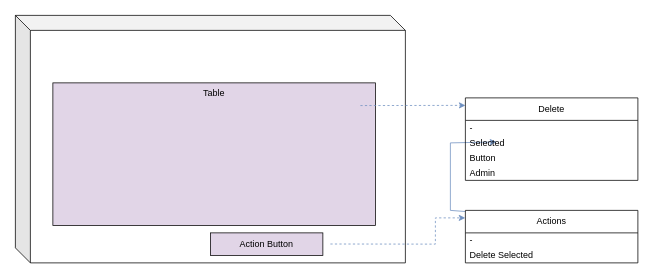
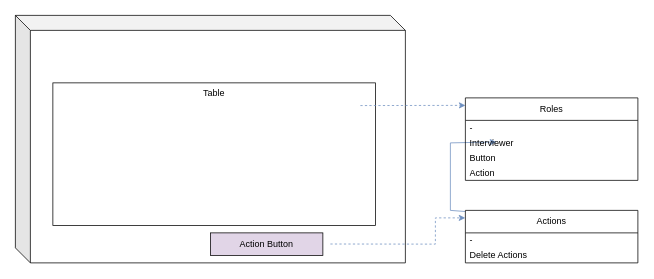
node "Delete": label "Delete" -> "Roles"
node "Selected": label "Selected" -> "Interviewer"
node "Table": fillcolor #e1d5e7 -> #ffffff
node "Admin": label "Admin" -> "Action"
node "Delete Selected": label "Delete Selected" -> "Delete Actions"
